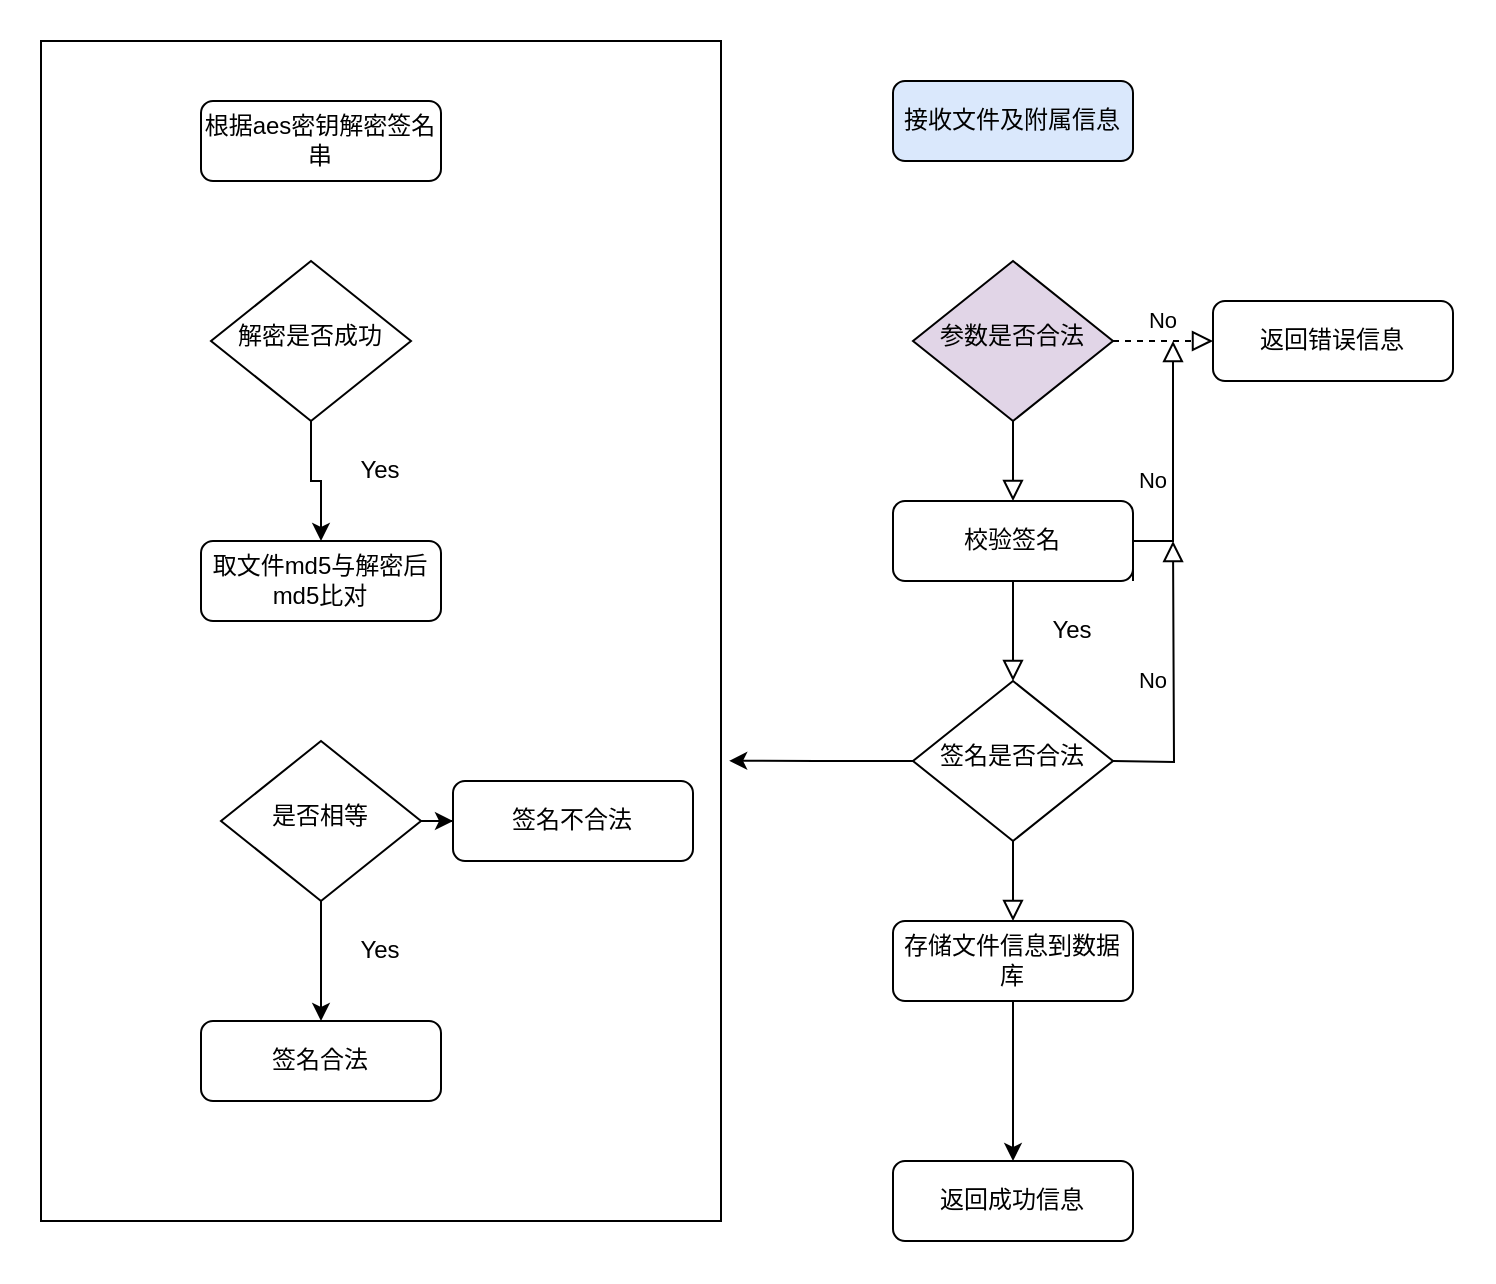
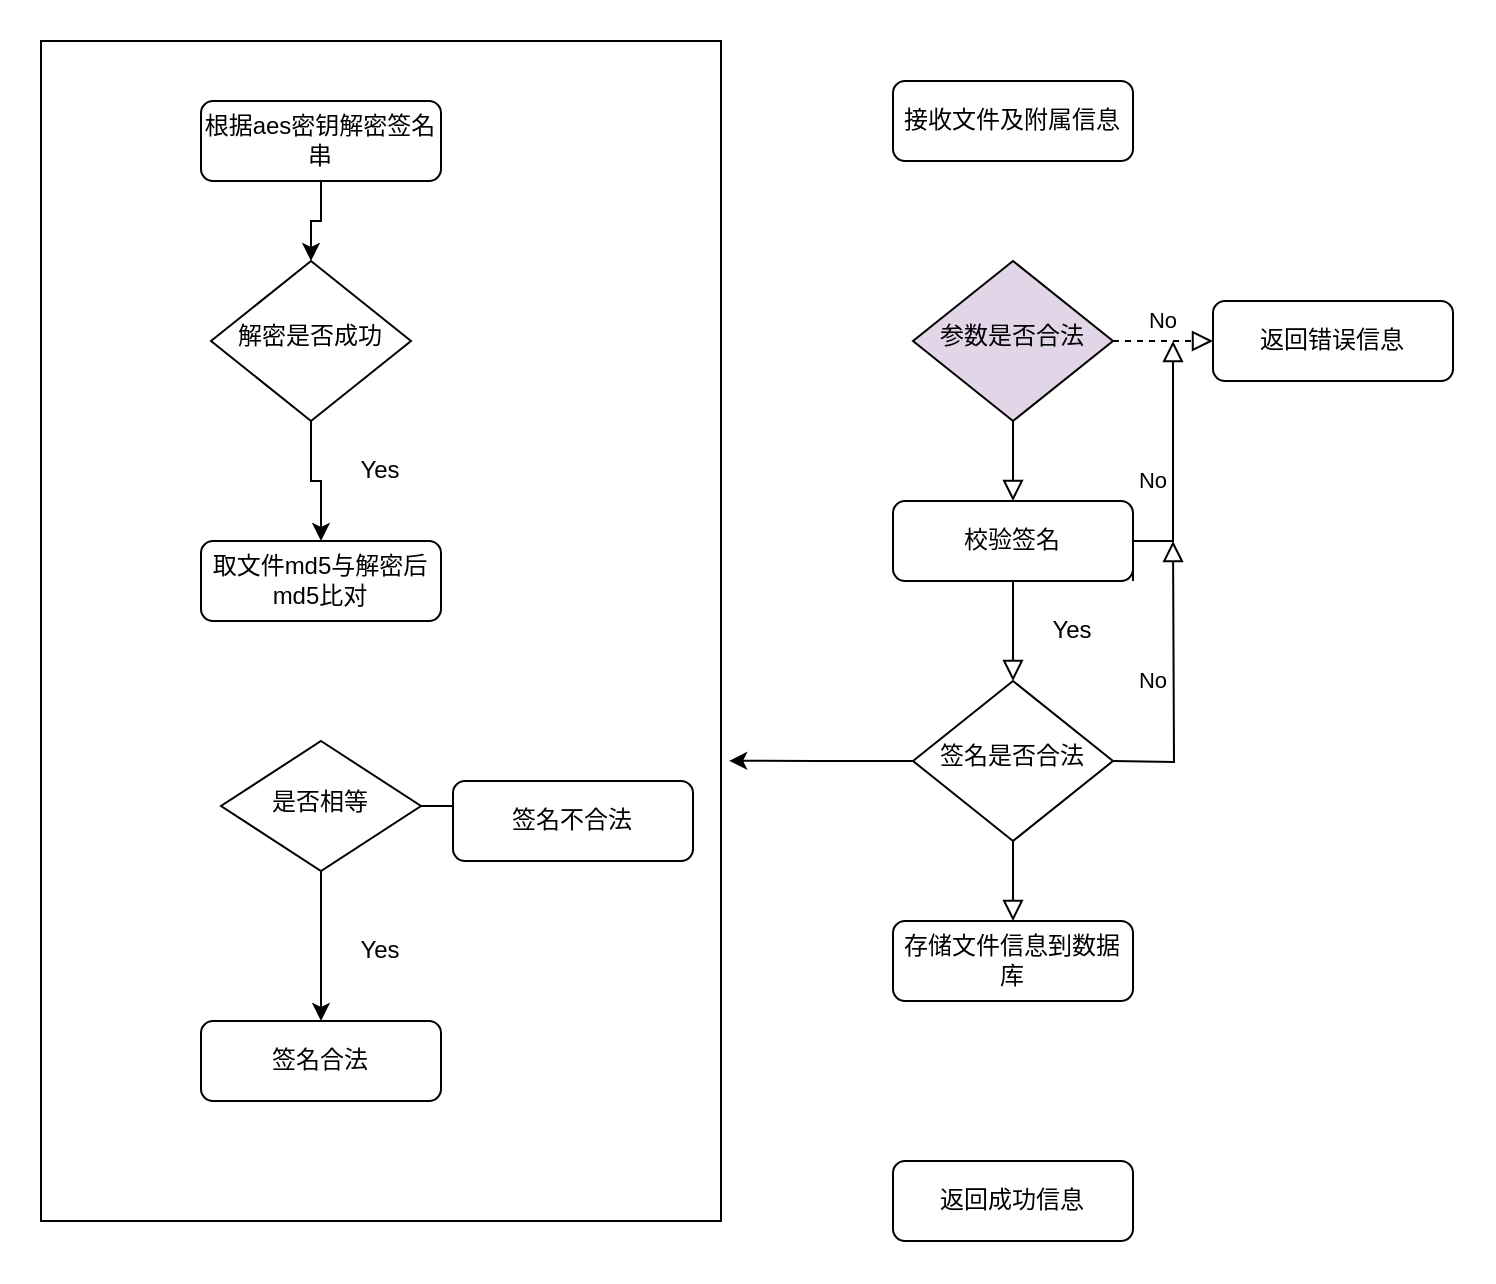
node "接收文件及附属信息": fillcolor #dae8fc -> #ffffff
edge "根据aes密钥解密签名串" -> "解密是否成功": added
node "是否相等": size 200x160 -> 200x130
edge "存储文件信息到数据库" -> "返回成功信息": removed
